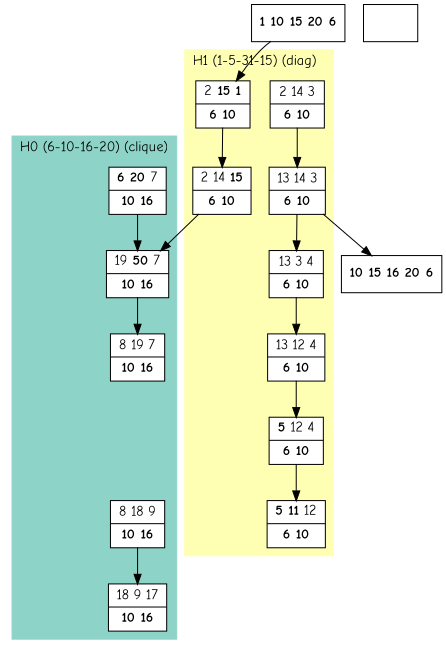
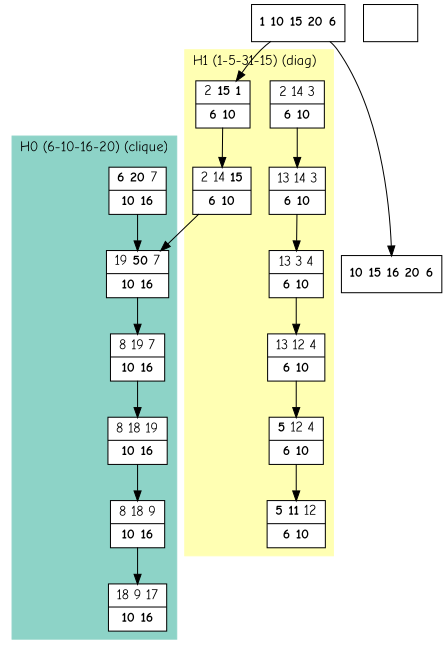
edge "13 14 3" -> "10": now "1" -> "10"
node "8 18 19": added
